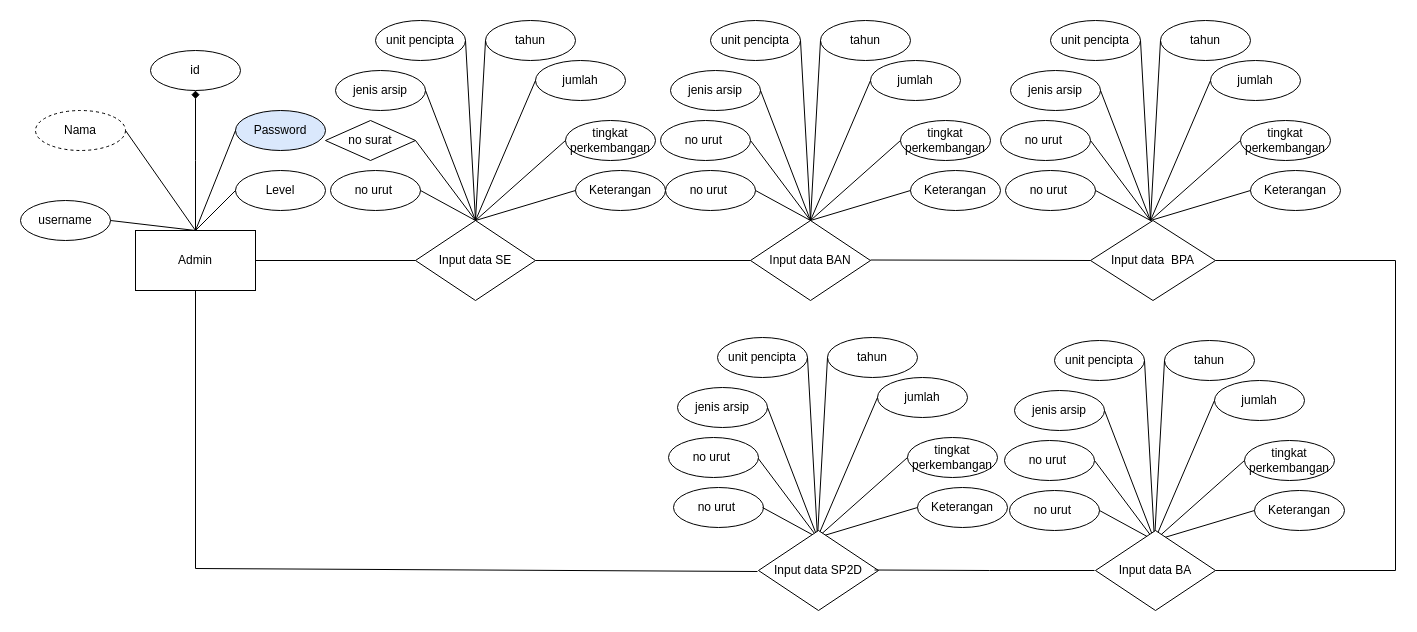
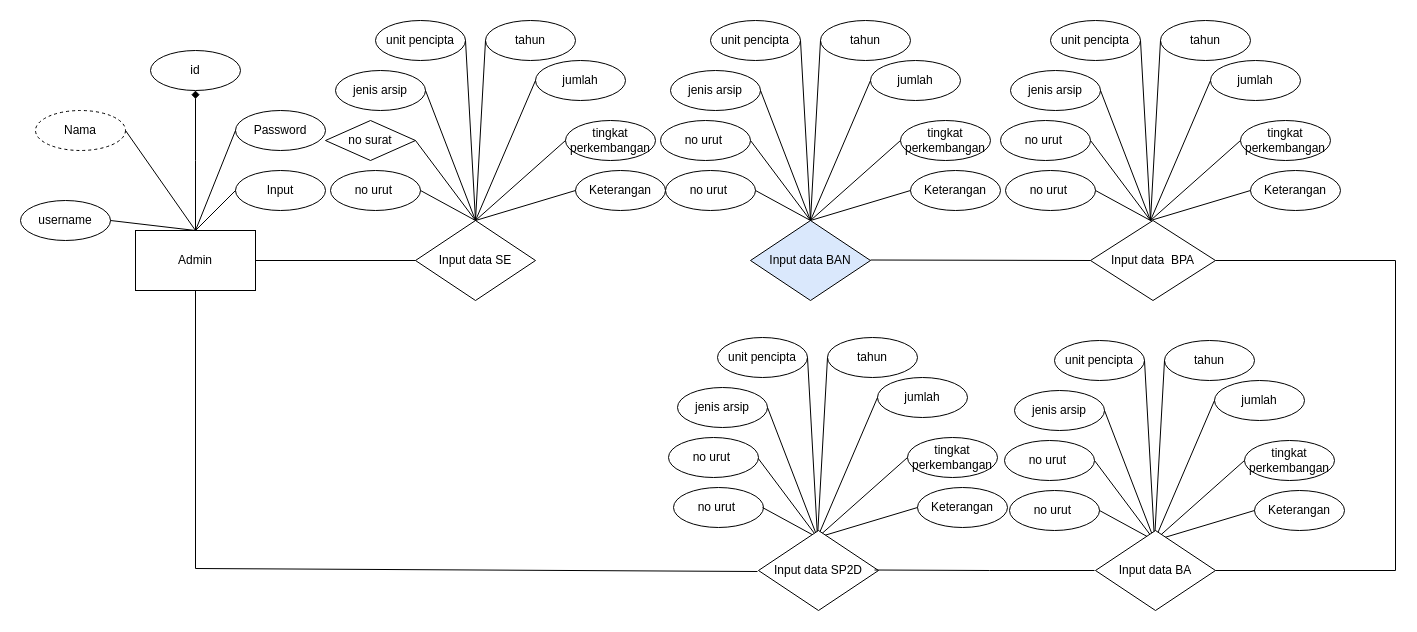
node "Password": fillcolor #dae8fc -> #ffffff
node "Level": label "Level" -> "Input"
edge "Input data SE" -- "Input data BAN": removed
node "Input data BAN": fillcolor #ffffff -> #dae8fc
